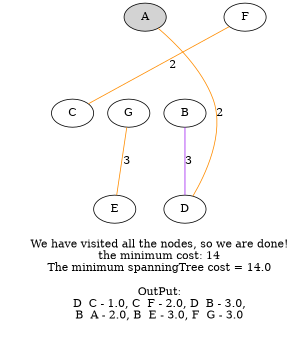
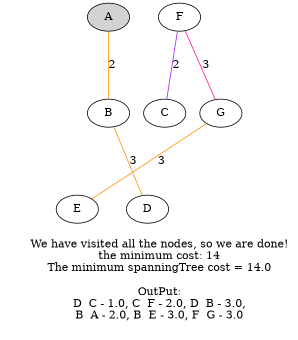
edge "F" -- "C": color darkorange -> purple
edge "F" -- "G": added, label "3"
edge "A" -- "D": now "A" -- "B"
edge "B" -- "D": color purple -> darkorange
